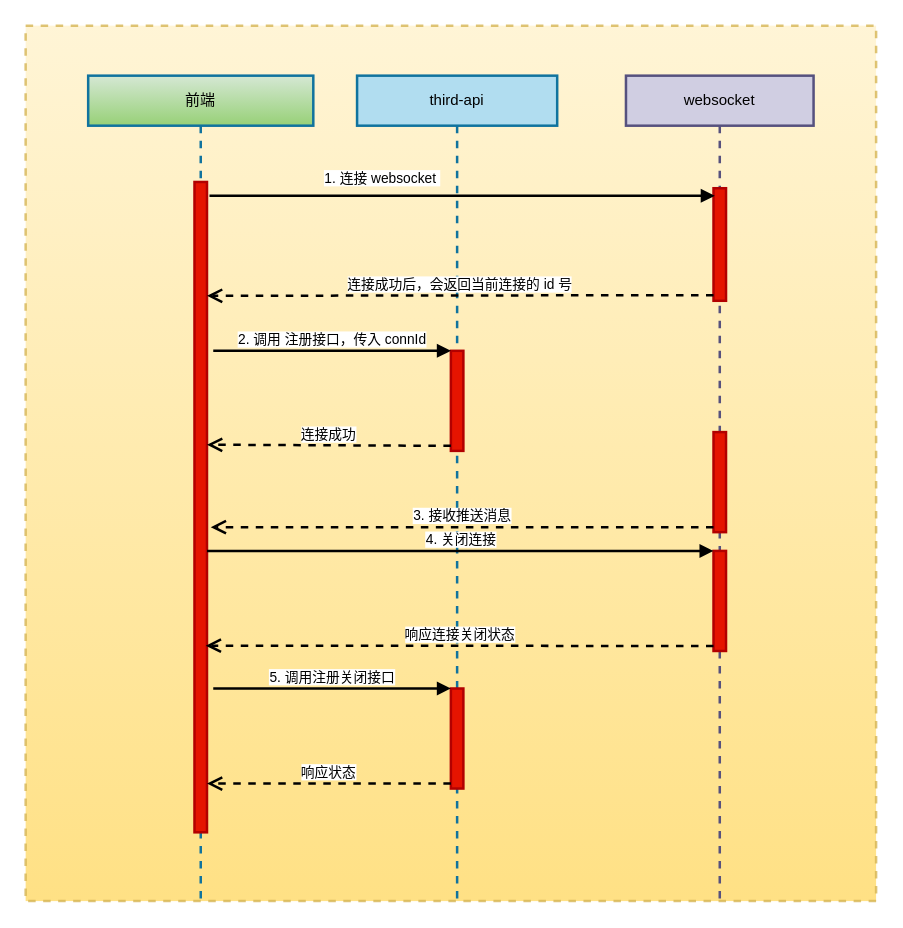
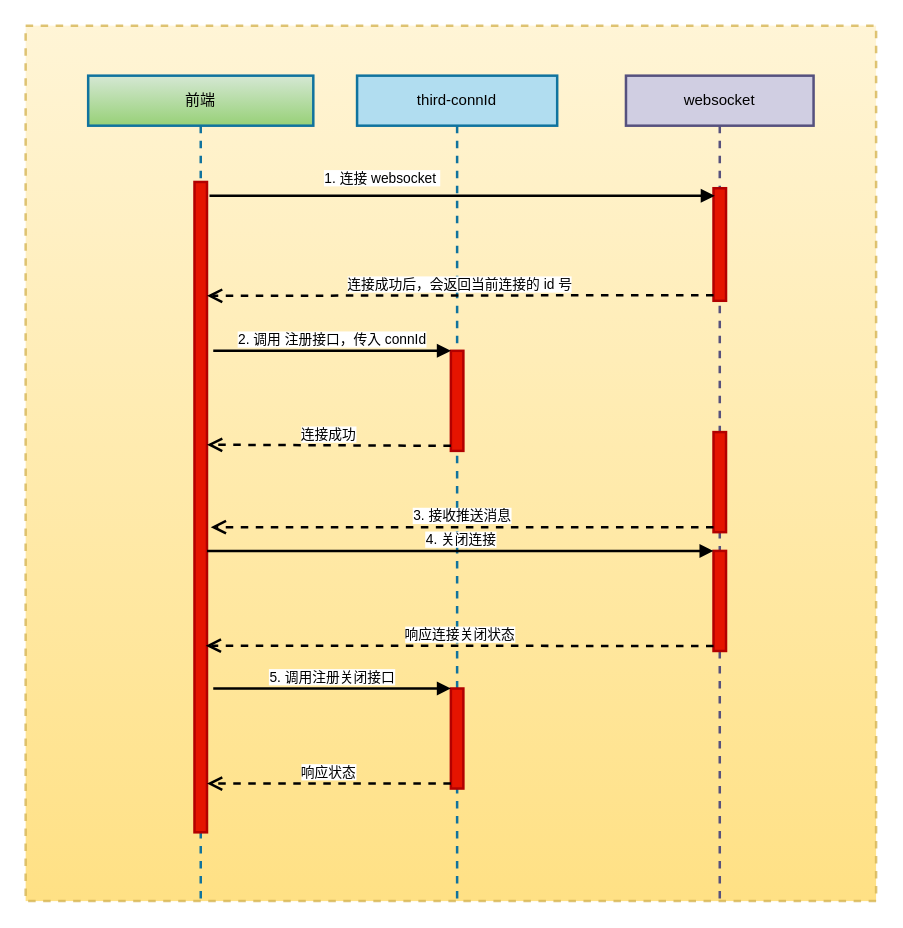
node "third-api": label "third-api" -> "third-connId"
